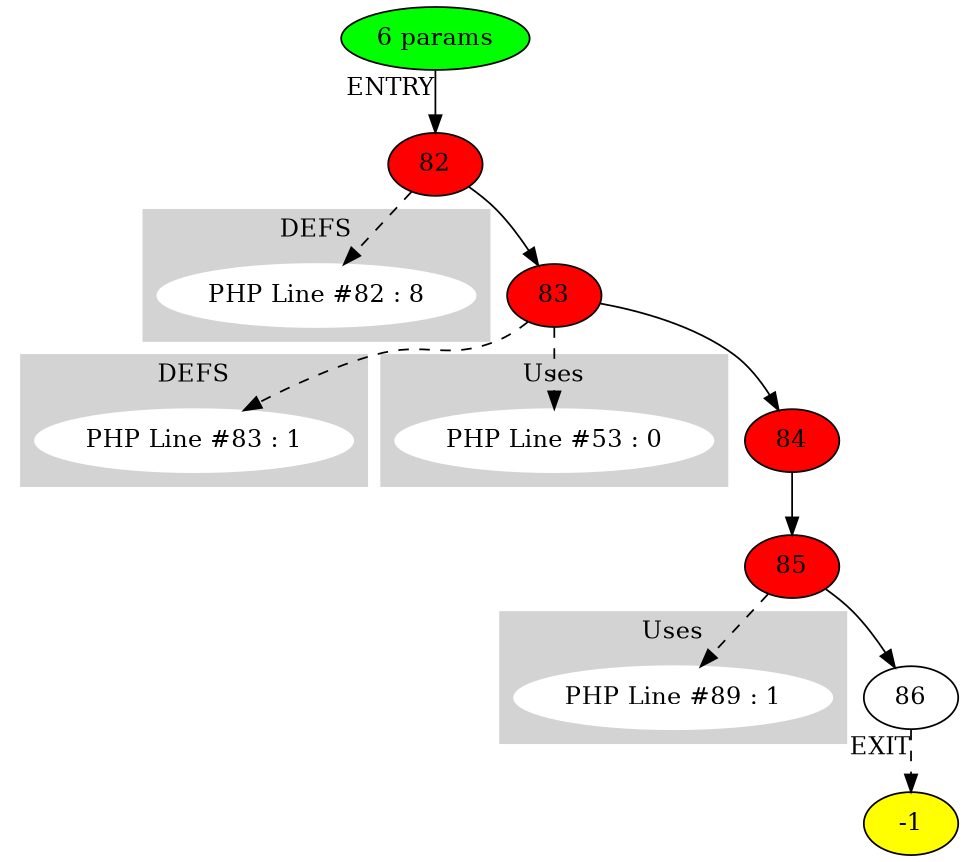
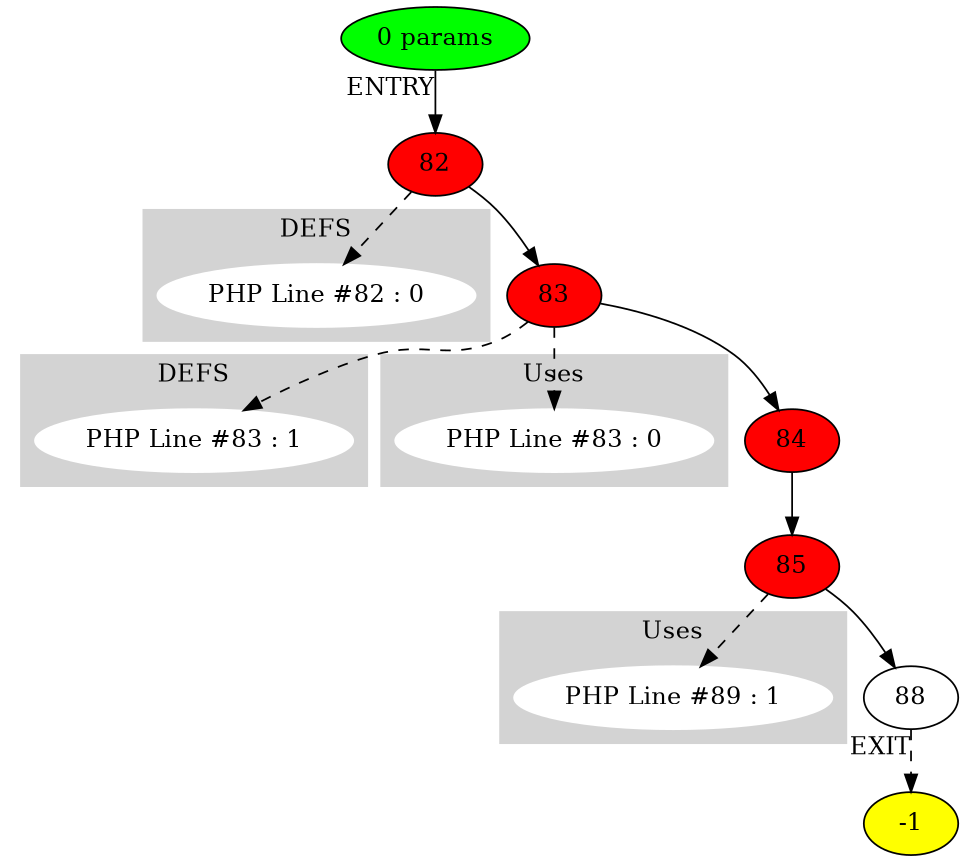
node "6 params": label "6 params" -> "0 params"
node "PHP Line #82 : 8": label "PHP Line #82 : 8" -> "PHP Line #82 : 0"
node "PHP Line #53 : 0": label "PHP Line #53 : 0" -> "PHP Line #83 : 0"
node "86": label "86" -> "88"
